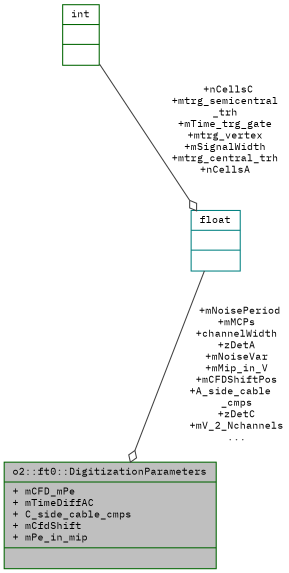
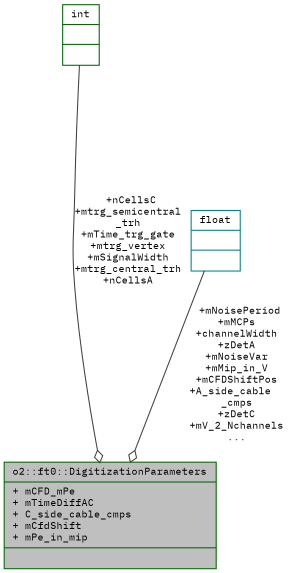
edge "int" -> "float": now "int" -> "o2::ft0::DigitizationParameters"
